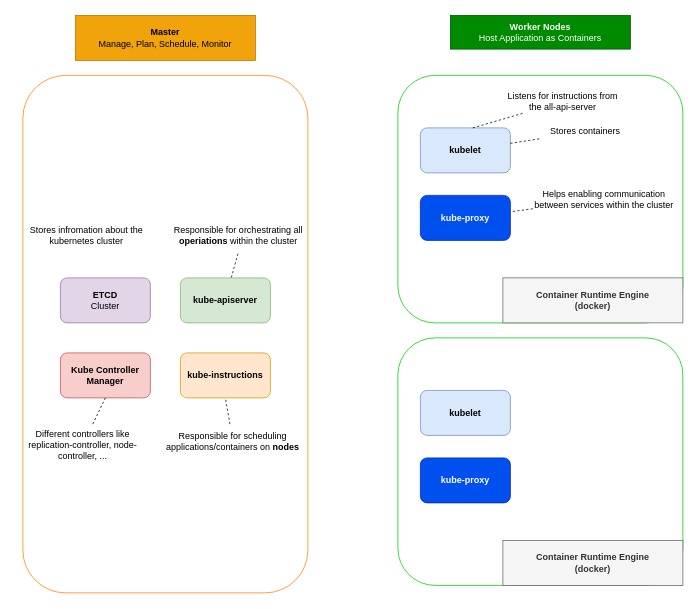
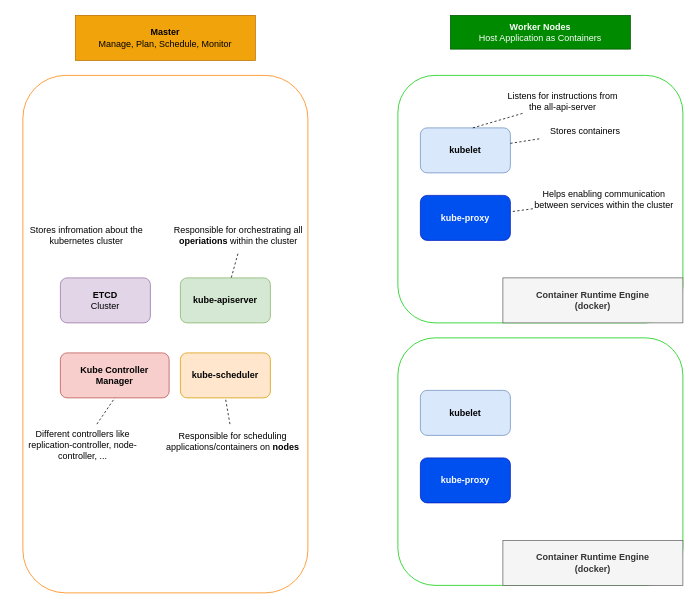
node "Kube Controller Manager": size 90x45 -> 109x45
node "kube-instructions": label "kube-instructions" -> "kube-scheduler"
